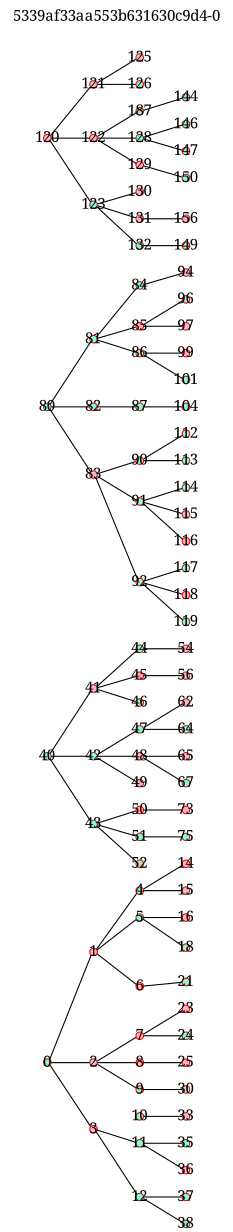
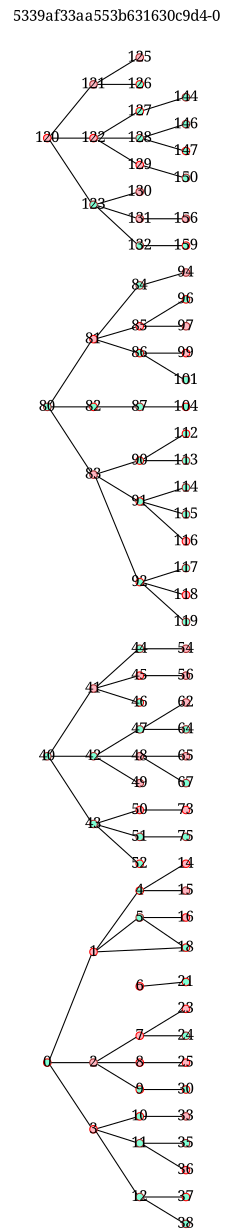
node "187": label "187" -> "127"
node "149": label "149" -> "159"
node "81": fillcolor aquamarine -> lightpink
node "115": fillcolor lightpink -> aquamarine
edge "1" -- "6": now "1" -- "18"
edge "10" -- "3": added
